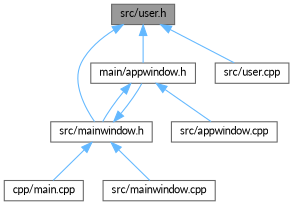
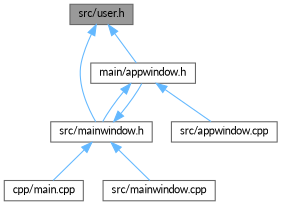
node "src/user.cpp": removed
